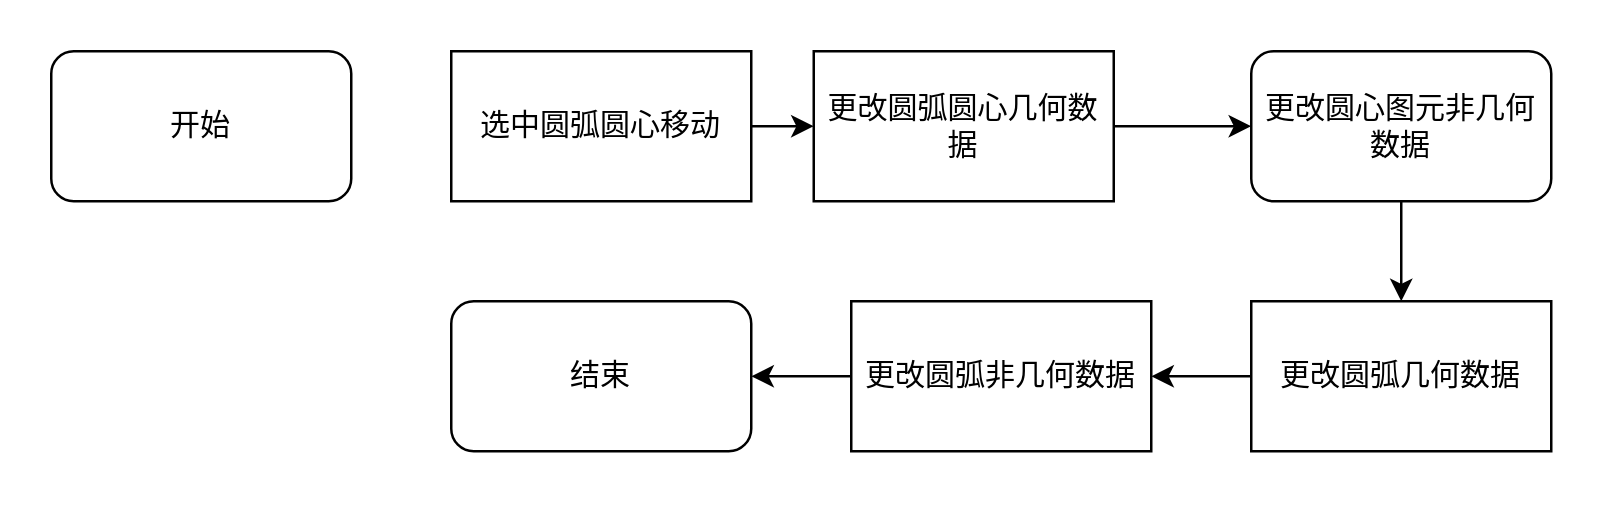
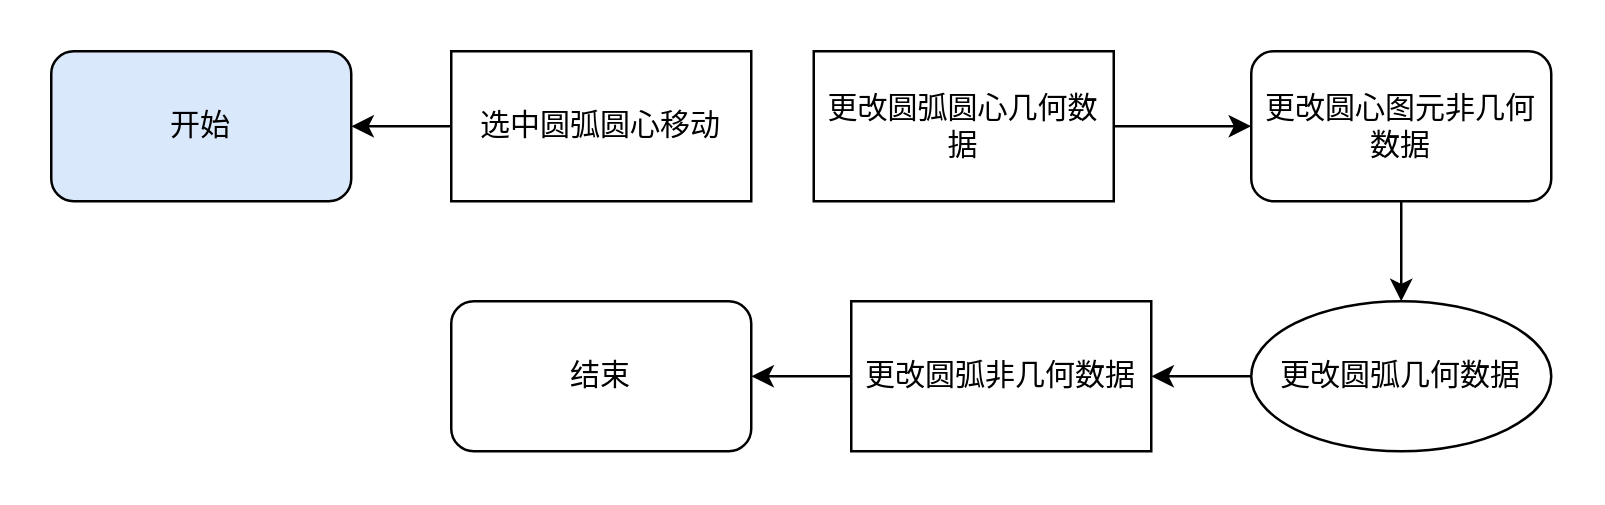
node "开始": fillcolor #ffffff -> #dae8fc
edge "选中圆弧圆心移动" -> "更改圆弧圆心几何数据": now "选中圆弧圆心移动" -> "开始"
node "更改圆弧几何数据": shape rectangle -> ellipse
